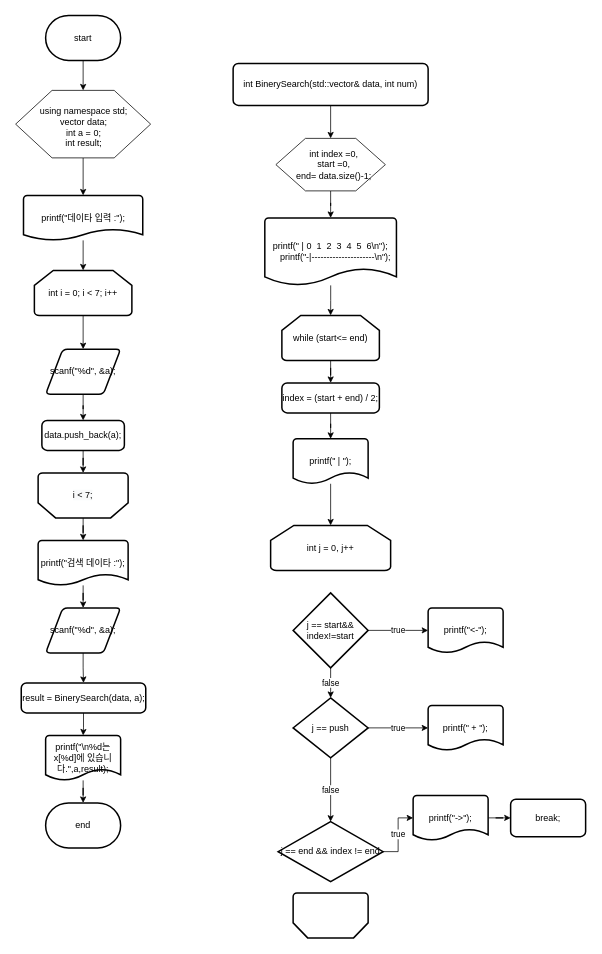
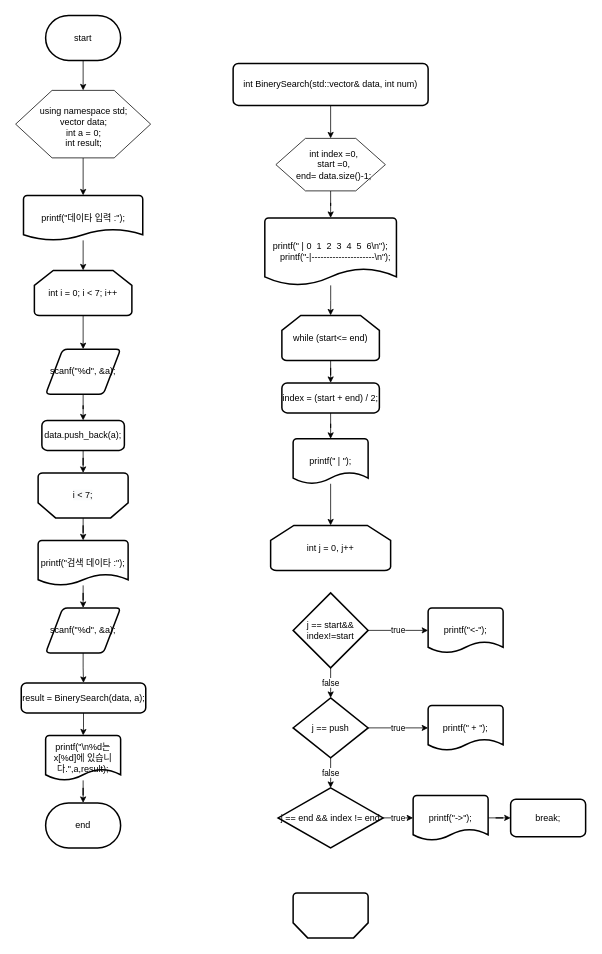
node "j == end && index != end": moved (330, 852) -> (330, 818)
